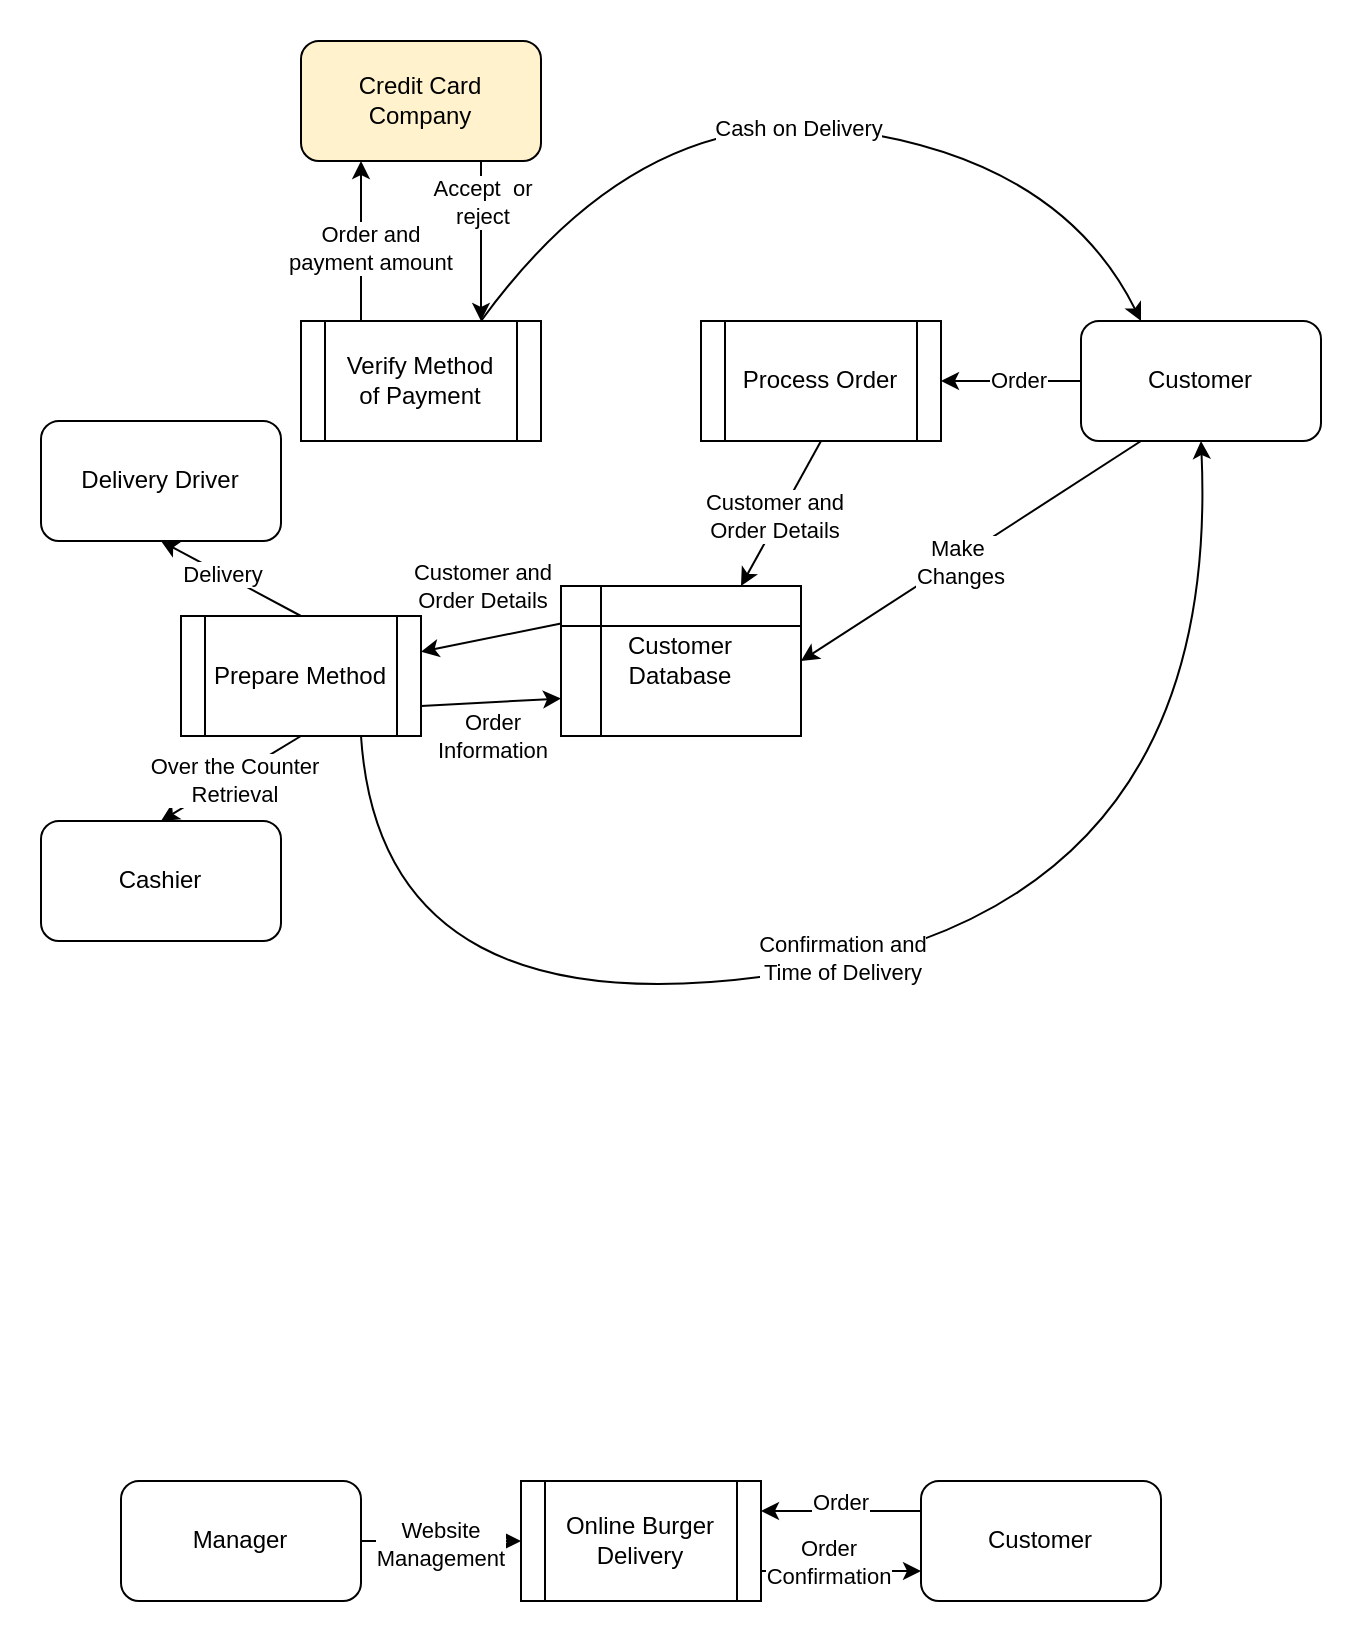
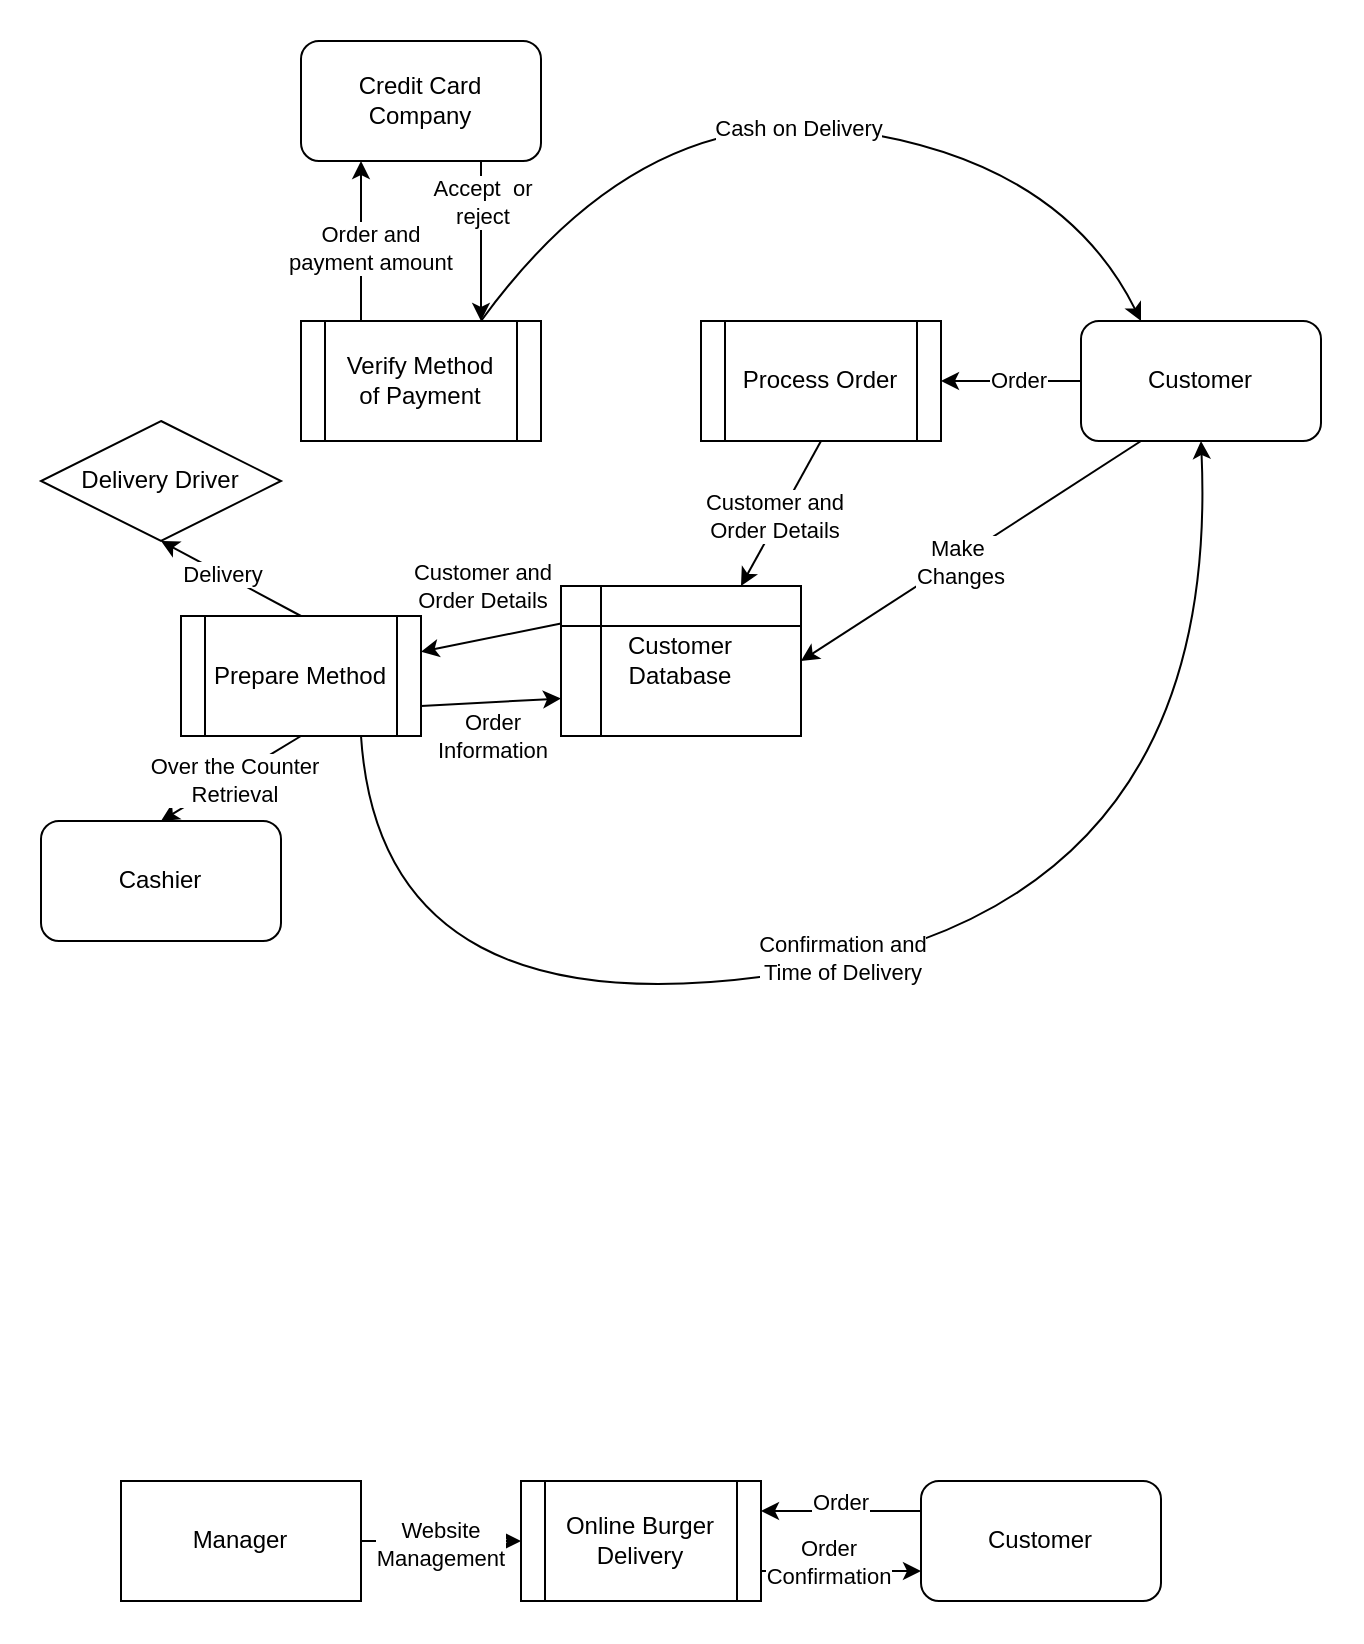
node "Credit Card Company": fillcolor #fff2cc -> #ffffff
node "Delivery Driver": shape rounded rectangle -> diamond
node "Manager": shape rounded rectangle -> rectangle
